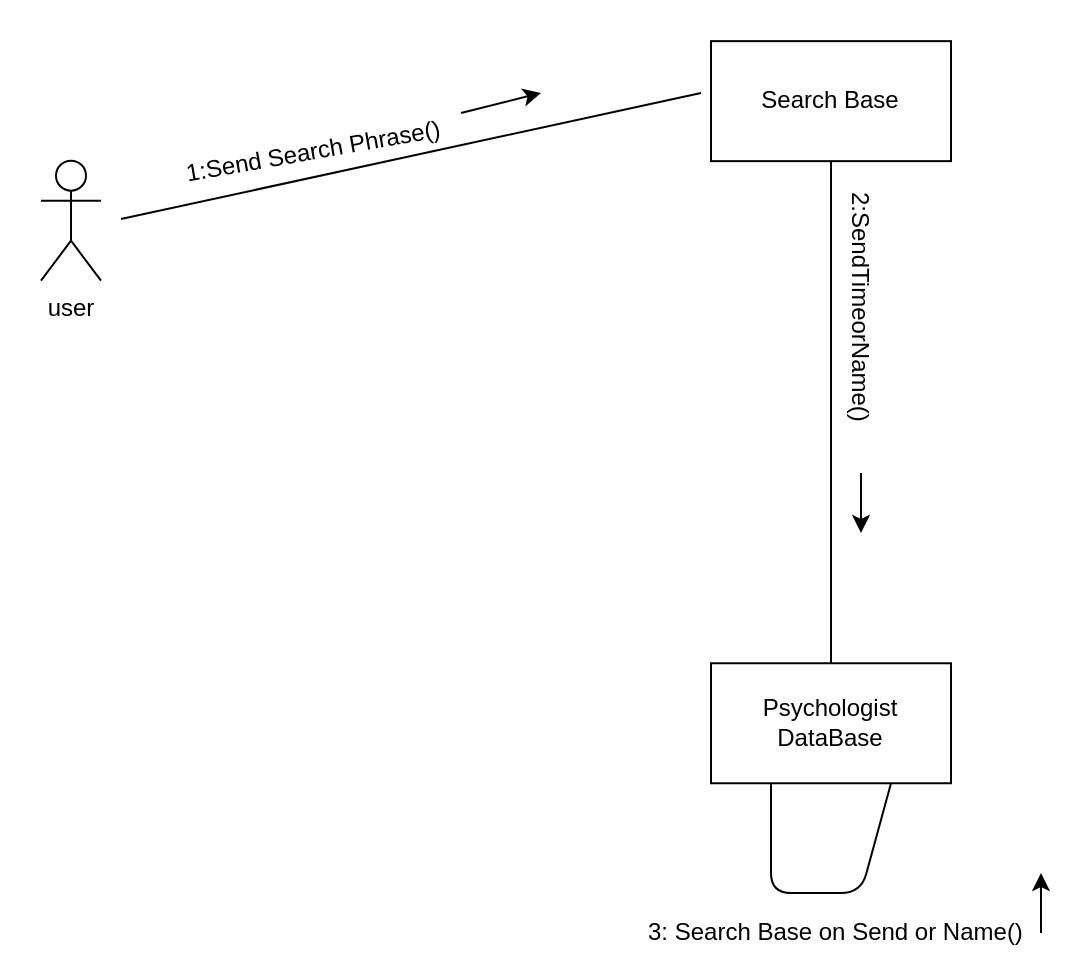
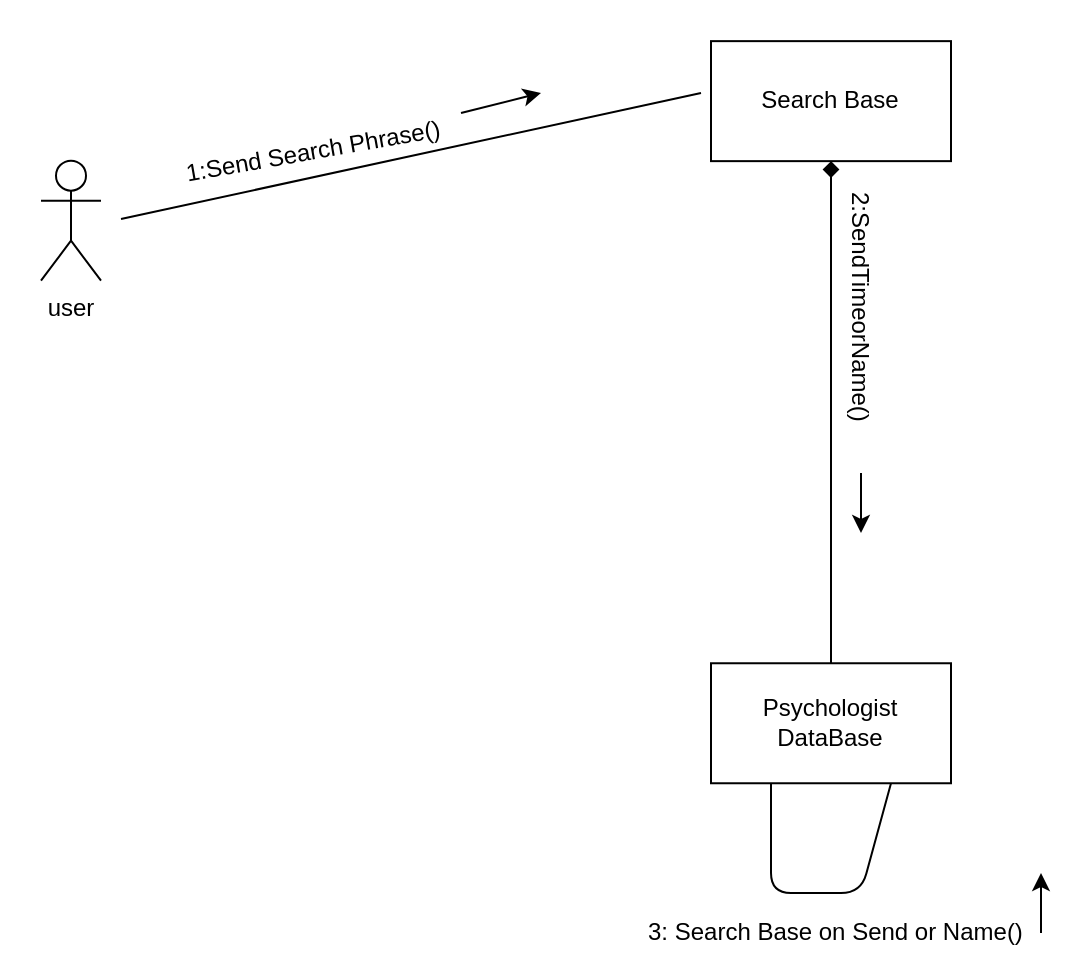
edge "Search Base" -- "Psychologist DataBase": arrowhead none -> diamond
